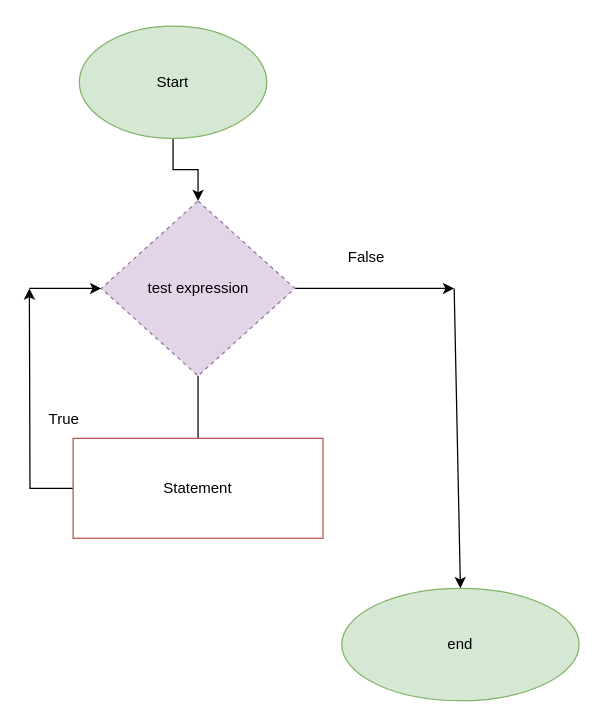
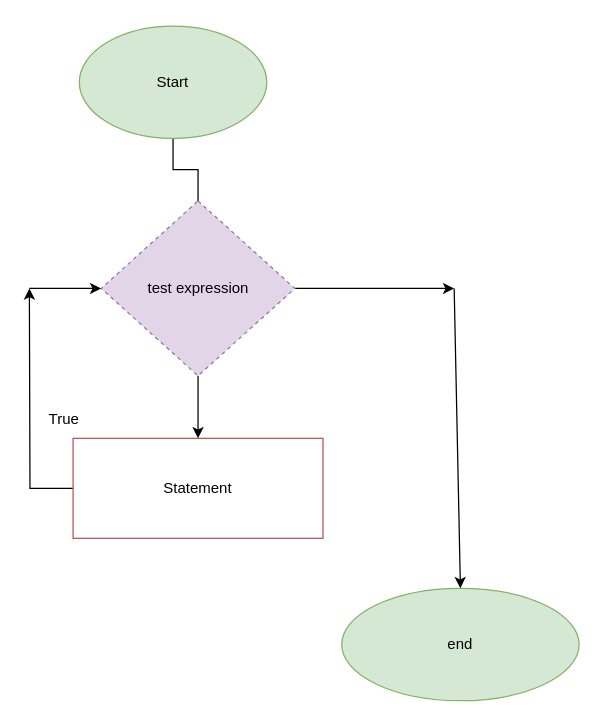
edge "Start" -> "test expression": arrowhead classic -> none
node "False": removed
edge "test expression" -- "Statement": arrowhead none -> classic
